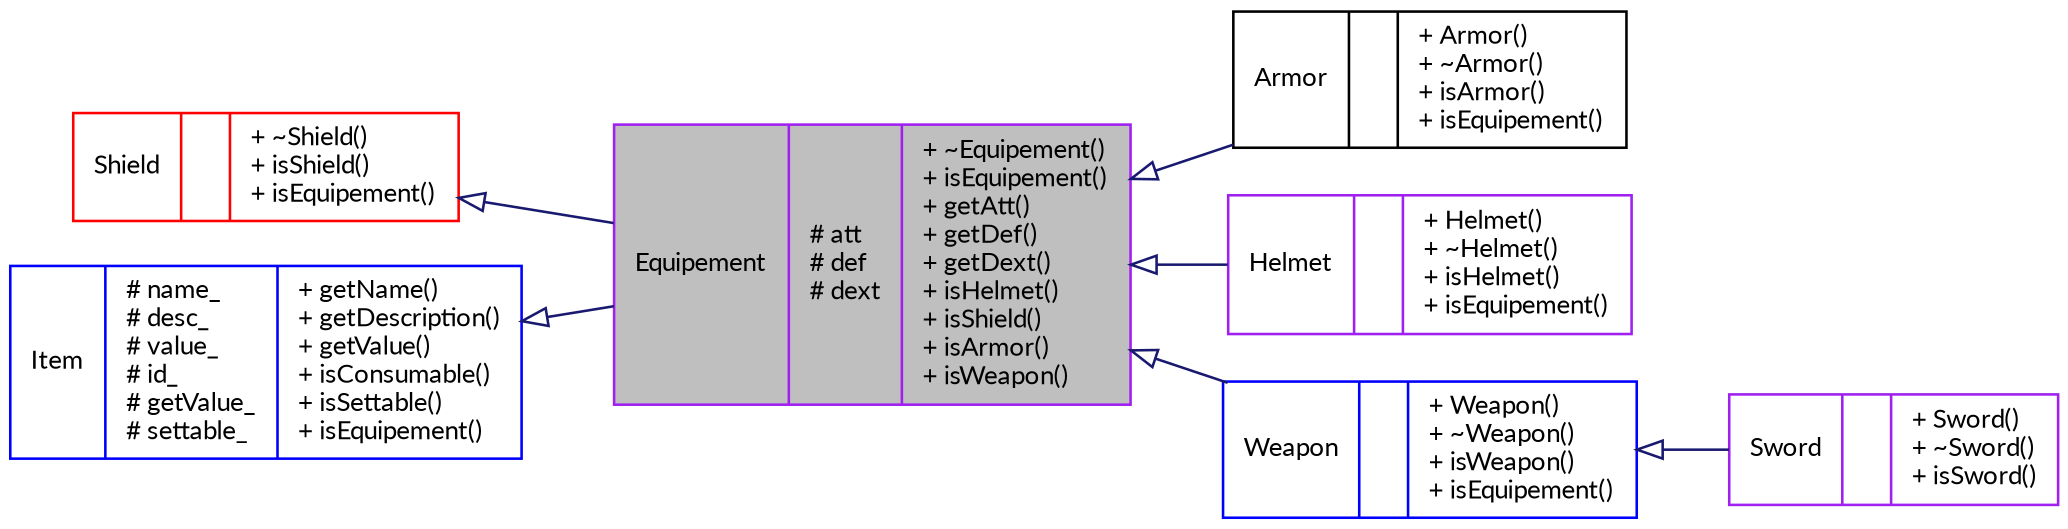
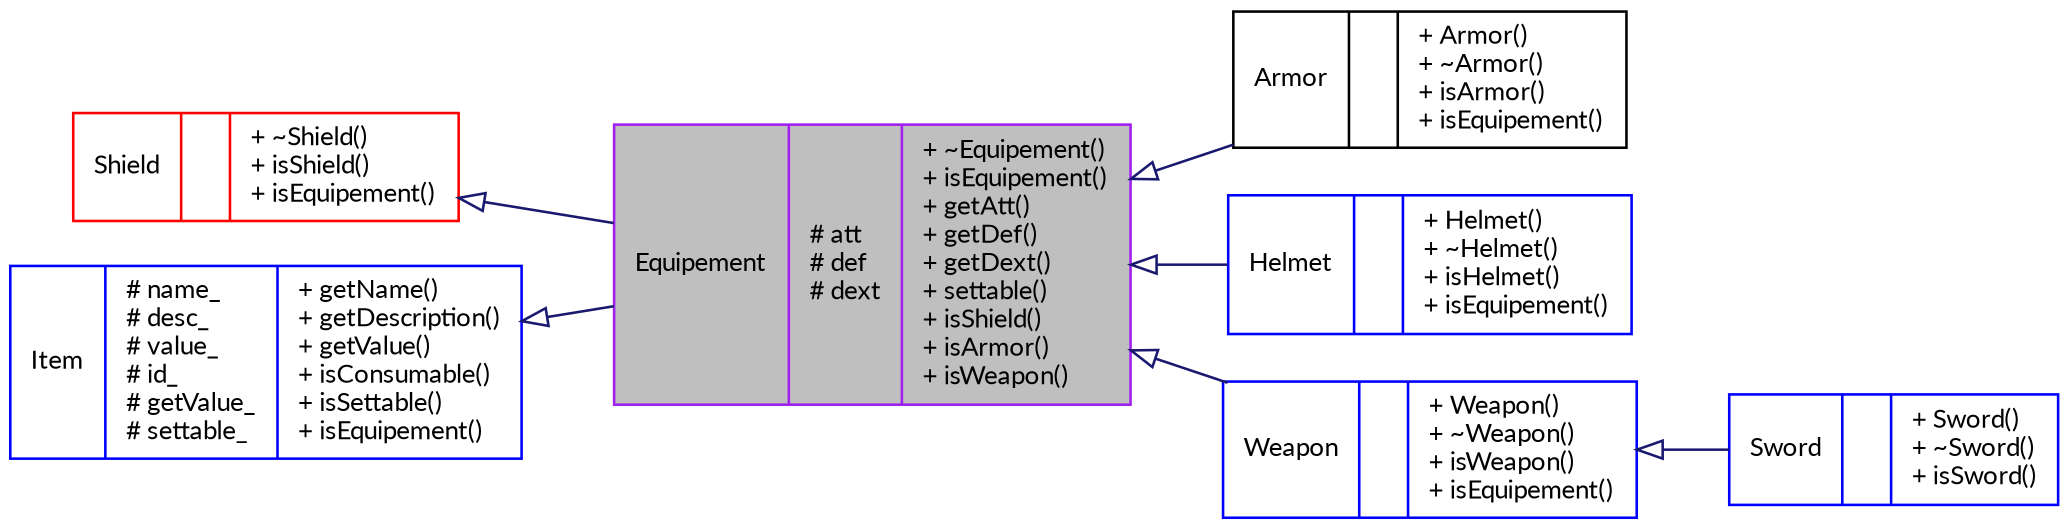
node "Helmet": color purple -> blue
node "Equipement": text "+ isHelmet()" -> "+ settable()"
node "Sword": color purple -> blue
